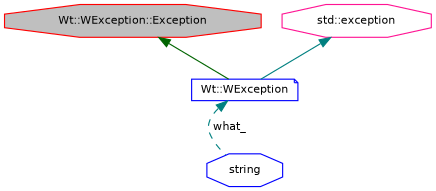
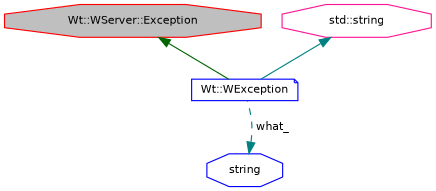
node "Wt::WException::Exception": label "Wt::WException::Exception" -> "Wt::WServer::Exception"
node "std::exception": label "std::exception" -> "std::string"
edge "string" -> "Wt::WException": reversed
